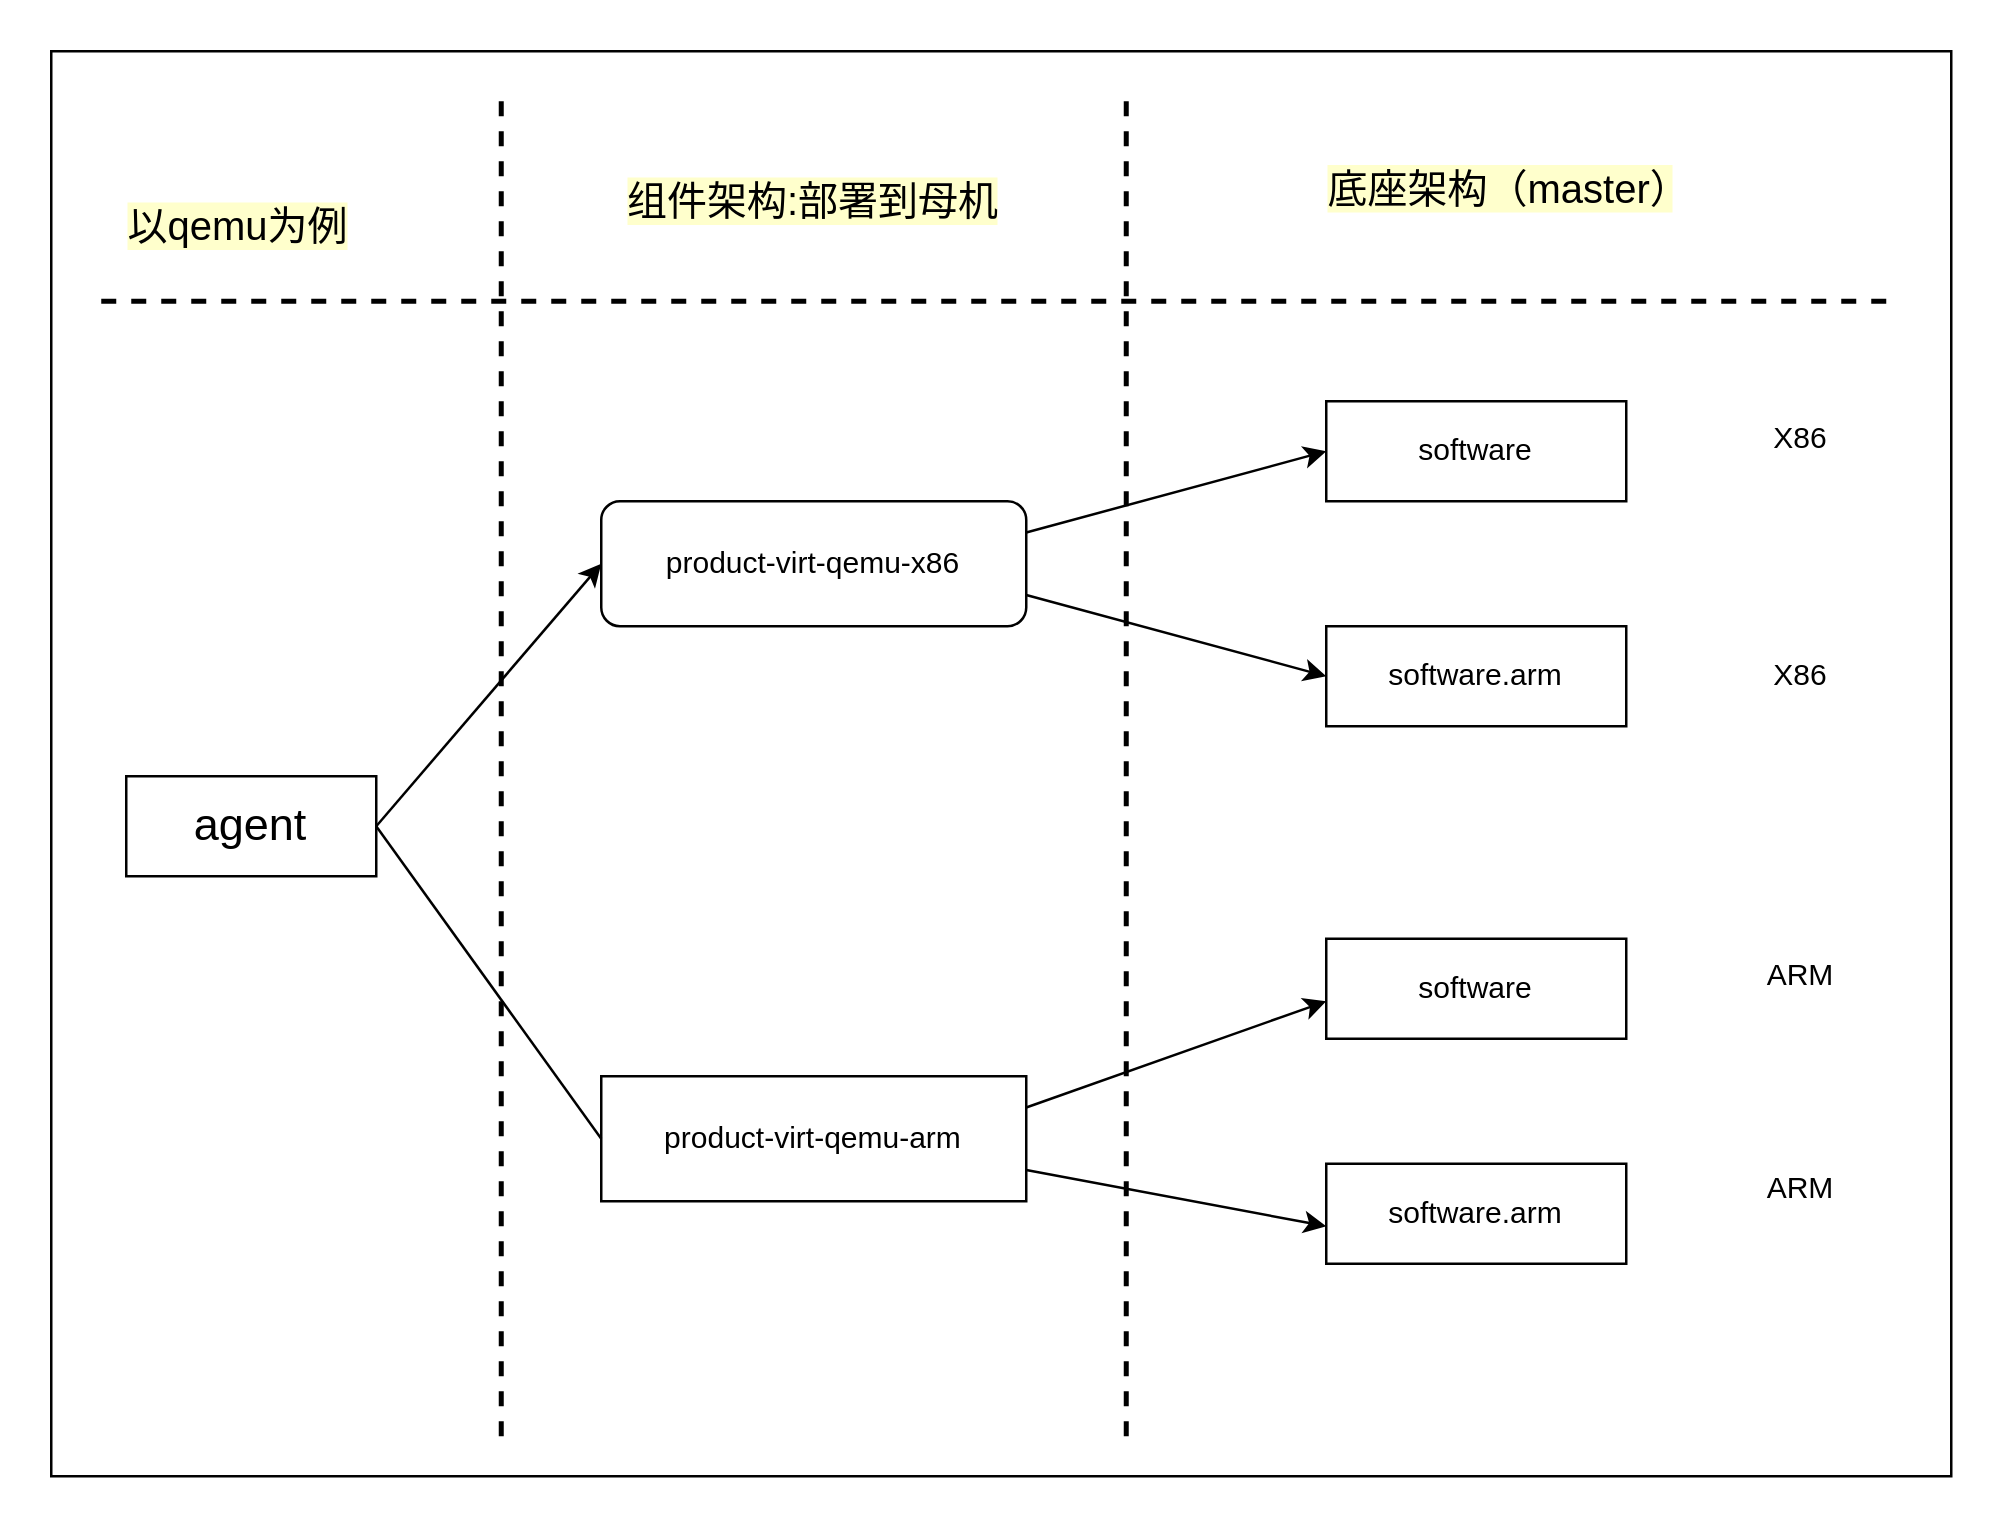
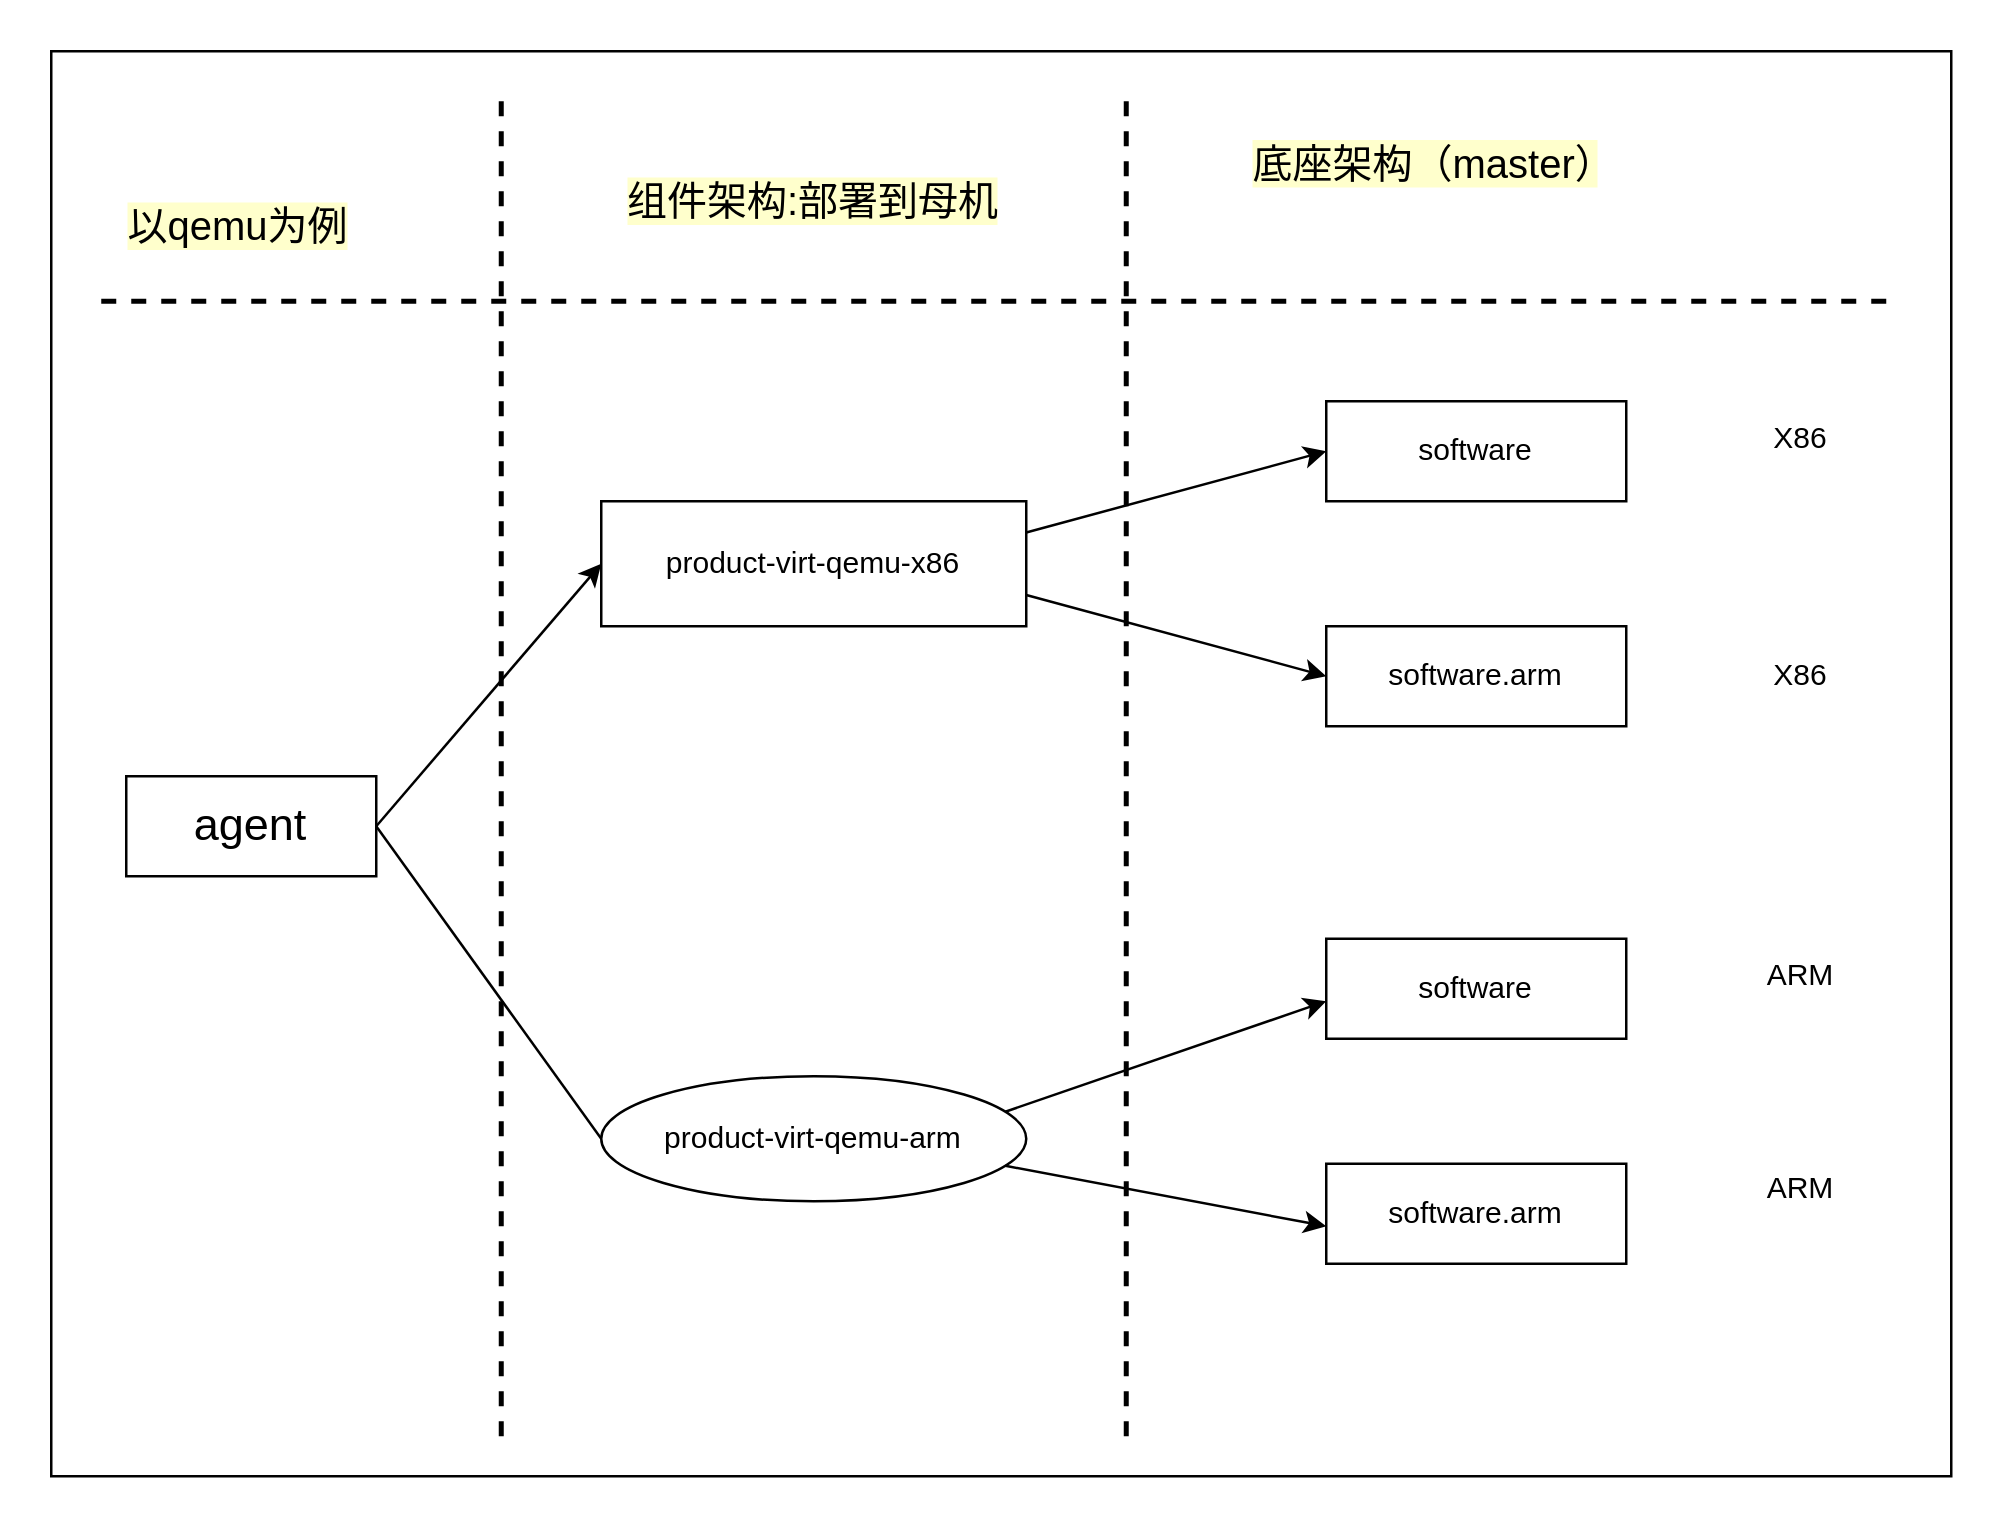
node "底座架构（master）": moved (1501, 189) -> (1426, 164)
node "product-virt-qemu-x86": shape rounded rectangle -> rectangle
node "product-virt-qemu-arm": shape rectangle -> ellipse
